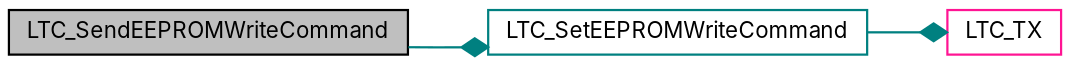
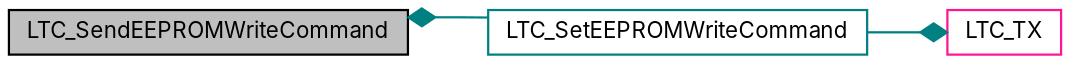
edge "LTC_SendEEPROMWriteCommand" -> "LTC_SetEEPROMWriteCommand": reversed
